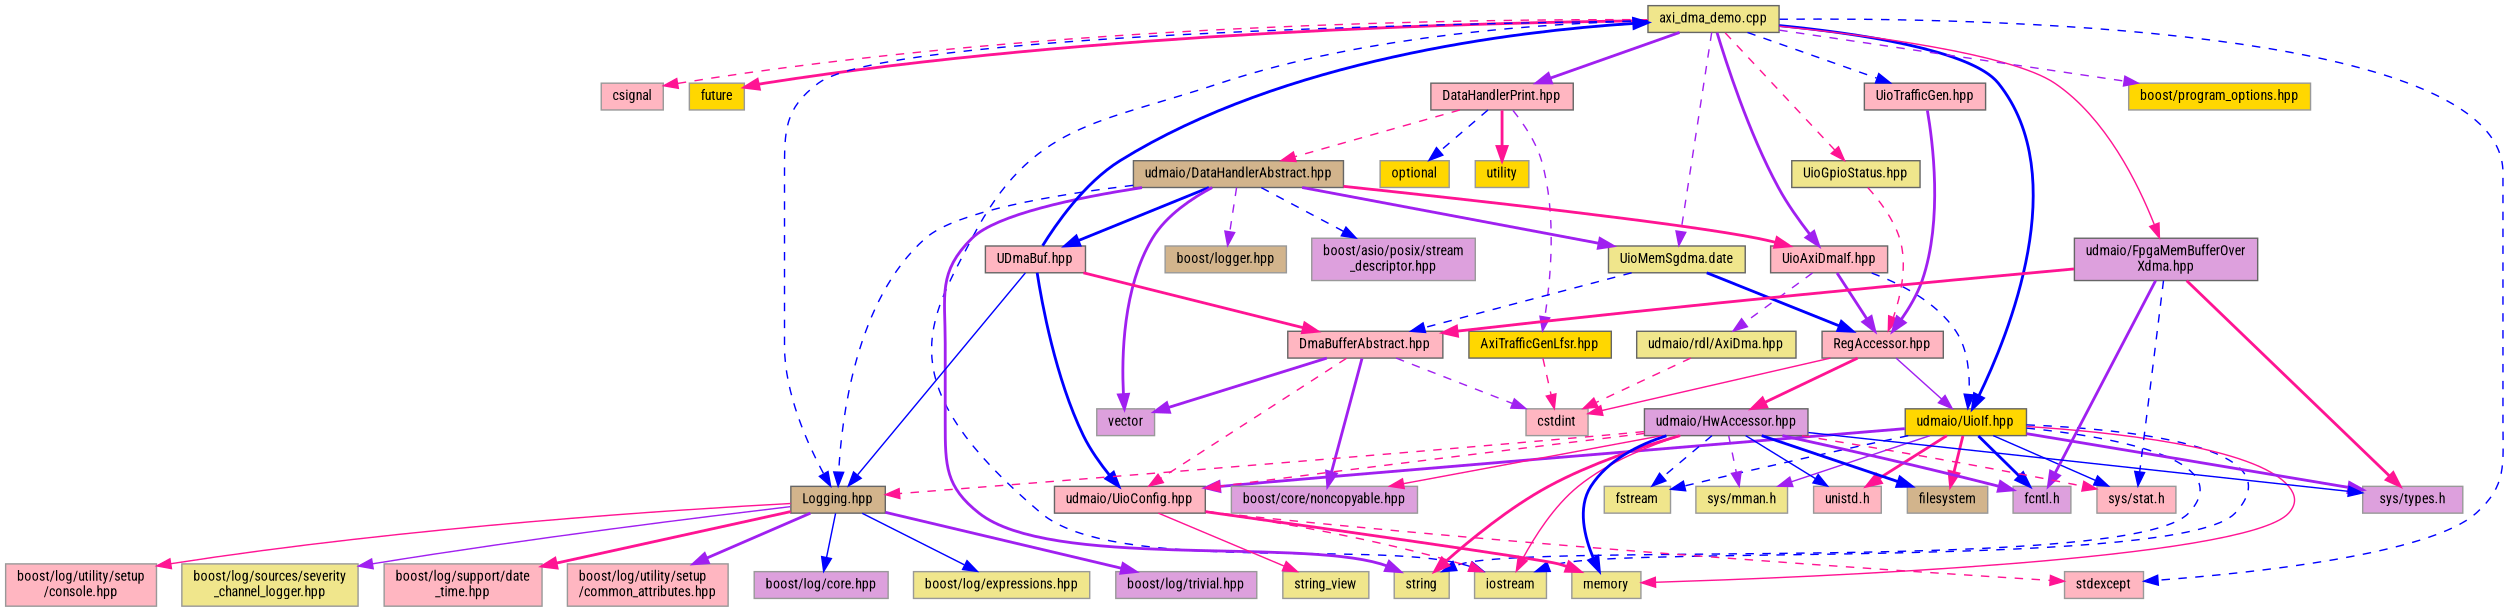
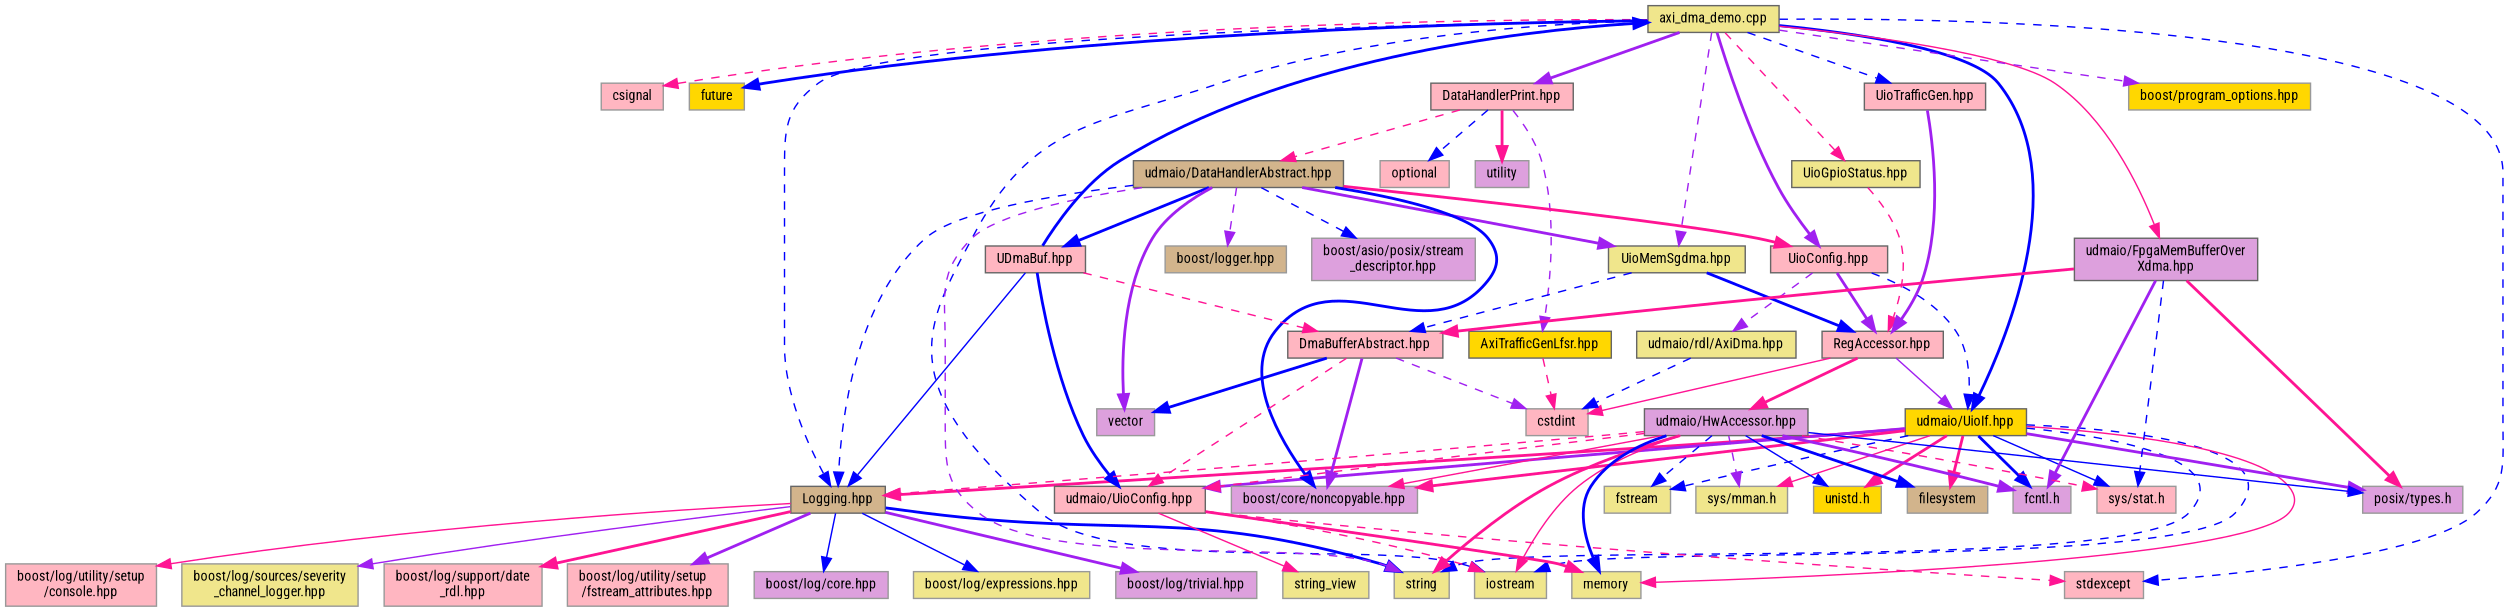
edge "axi_dma_demo.cpp" -> "future": color deeppink -> blue
node "optional": fillcolor gold -> lightpink
node "utility": fillcolor gold -> plum
node "UioMemSgdma.date": label "UioMemSgdma.date" -> "UioMemSgdma.hpp"
node "UioAxiDmaIf.hpp": label "UioAxiDmaIf.hpp" -> "UioConfig.hpp"
edge "UDmaBuf.hpp" -> "DmaBufferAbstract.hpp": style bold -> dashed
edge "udmaio/DataHandlerAbstract.hpp" -> "boost/core/noncopyable.hpp": added
edge "udmaio/rdl/AxiDma.hpp" -> "cstdint": color deeppink -> blue
edge "DmaBufferAbstract.hpp" -> "vector": color purple -> blue
edge "udmaio/UioIf.hpp" -> "boost/core/noncopyable.hpp": added
edge "udmaio/UioIf.hpp" -> "Logging.hpp": added
edge "udmaio/UioIf.hpp" -> "sys/mman.h": color purple -> deeppink
edge "udmaio/DataHandlerAbstract.hpp" -> "string": style bold -> dashed
node "unistd.h": fillcolor lightpink -> gold
node "sys/types.h": label "sys/types.h" -> "posix/types.h"
edge "Logging.hpp" -> "string": added
node "boost/log/support/date _time.hpp": label "boost/log/support/date _time.hpp" -> "boost/log/support/date _rdl.hpp"
node "boost/log/utility/setup /common_attributes.hpp": label "boost/log/utility/setup /common_attributes.hpp" -> "boost/log/utility/setup /fstream_attributes.hpp"
